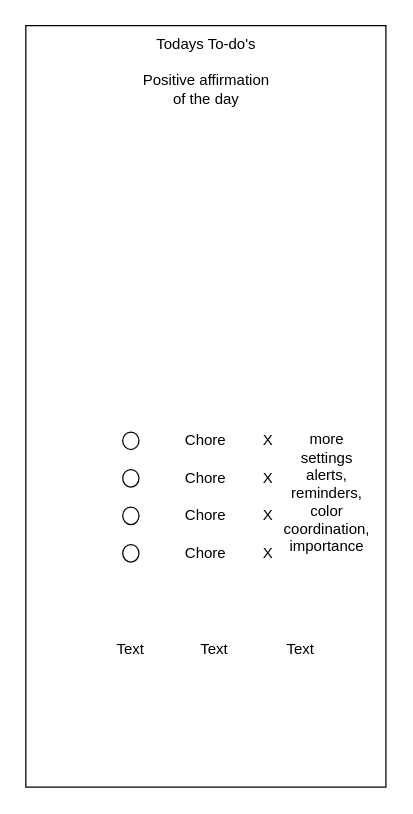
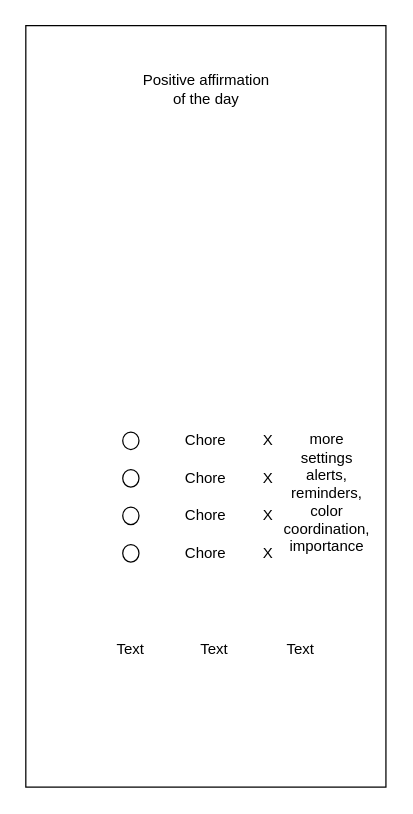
node "Todays To-do's": removed
